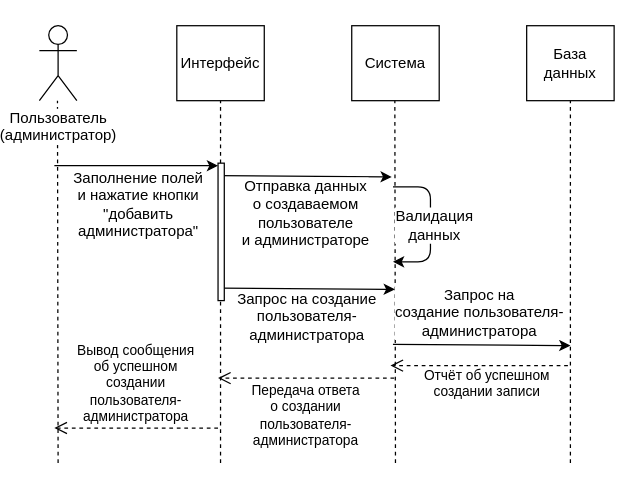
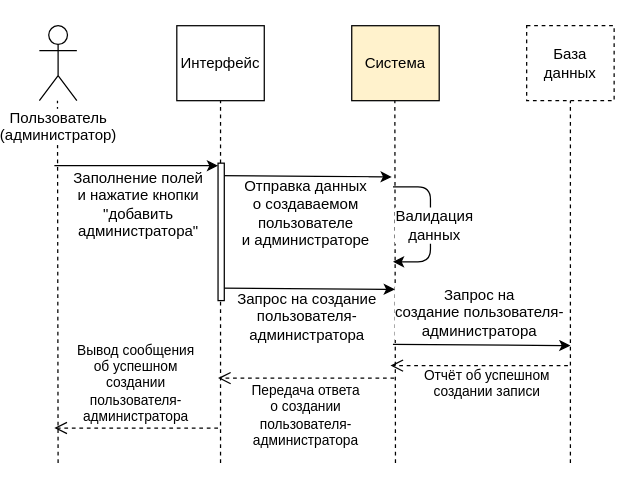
node "Система": fillcolor #ffffff -> #fff2cc
node "База данных": style solid -> dashed
